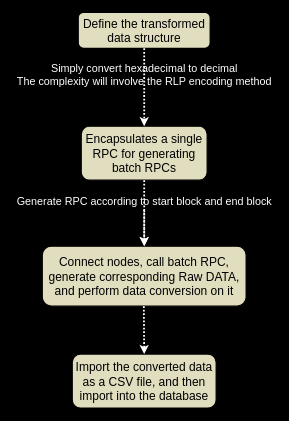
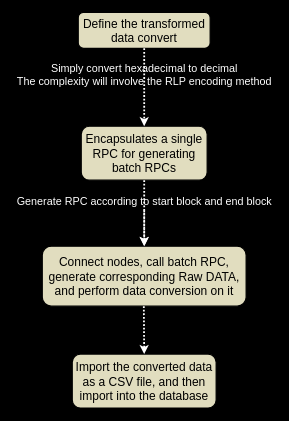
node "Define the transformed data structure": label "Define the transformed data structure" -> "Define the transformed data convert"
